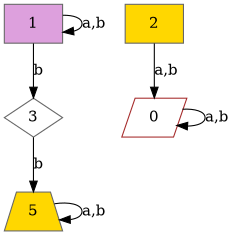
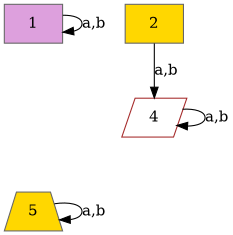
node "3": removed
node "0": label "0" -> "4"
